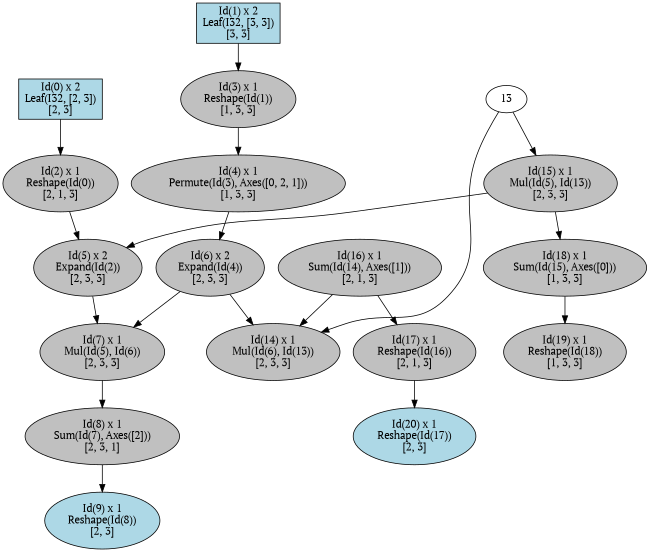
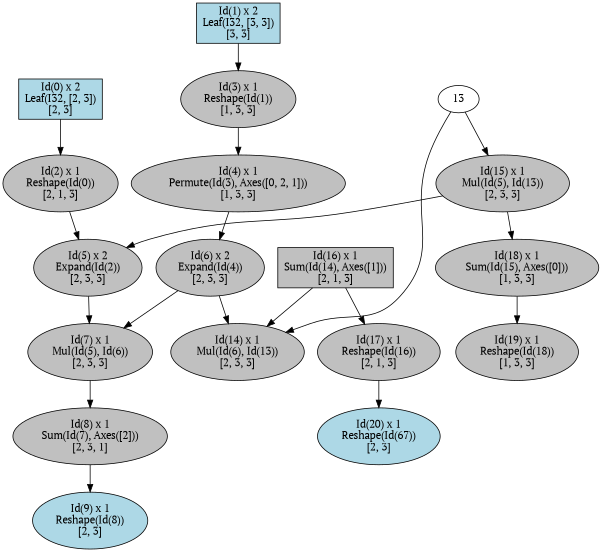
node "Id(16) x 1 Sum(Id(14), Axes([1])) [2, 1, 3]": shape ellipse -> box
node "Id(20) x 1 Reshape(Id(17)) [2, 3]": label "Id(20) x 1 Reshape(Id(17)) [2, 3]" -> "Id(20) x 1 Reshape(Id(67)) [2, 3]"
